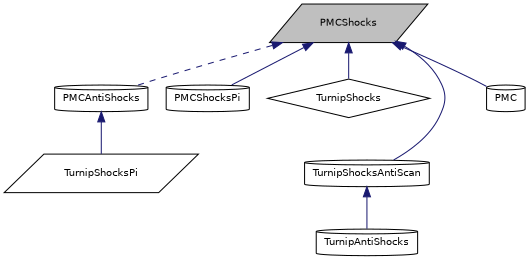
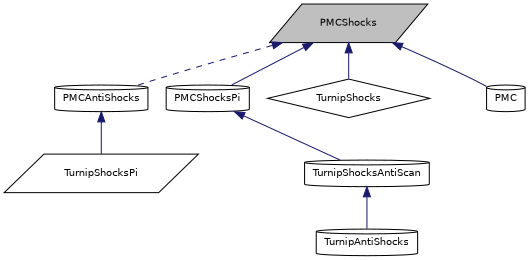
edge "TurnipShocksAntiScan" -> "PMCShocks": now "TurnipShocksAntiScan" -> "PMCShocksPi"
